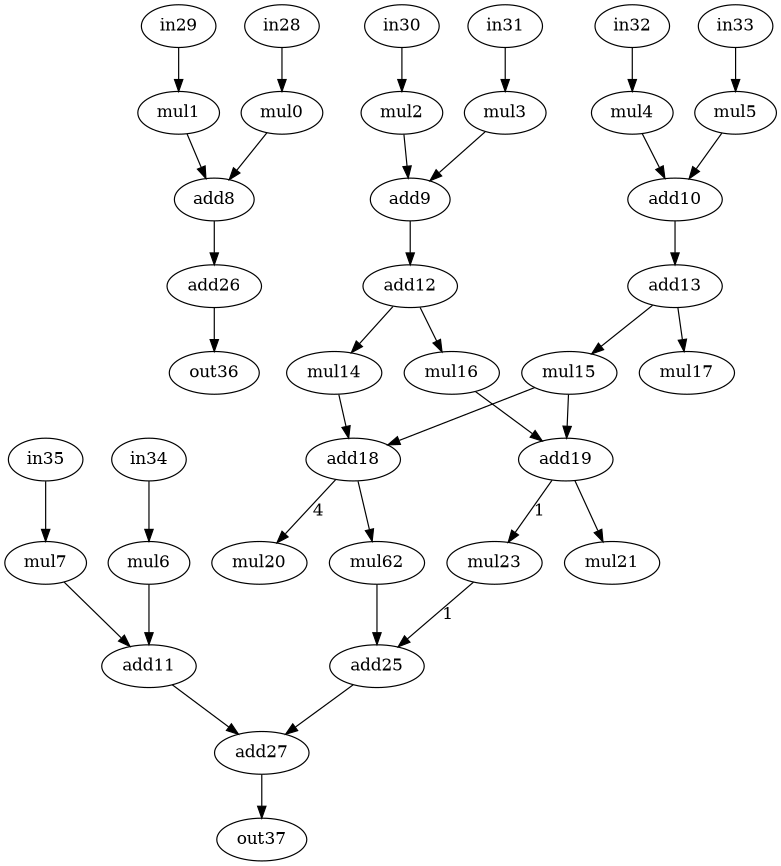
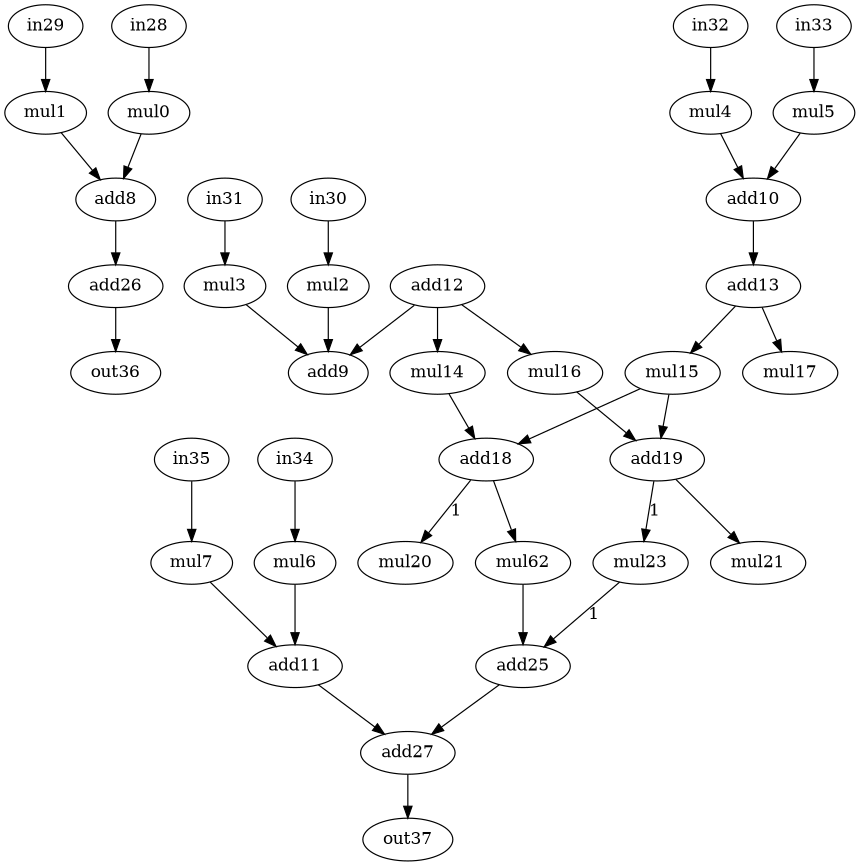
edge "add9" -> "add12": reversed
edge "add18" -> "mul20": label "4" -> "1"
